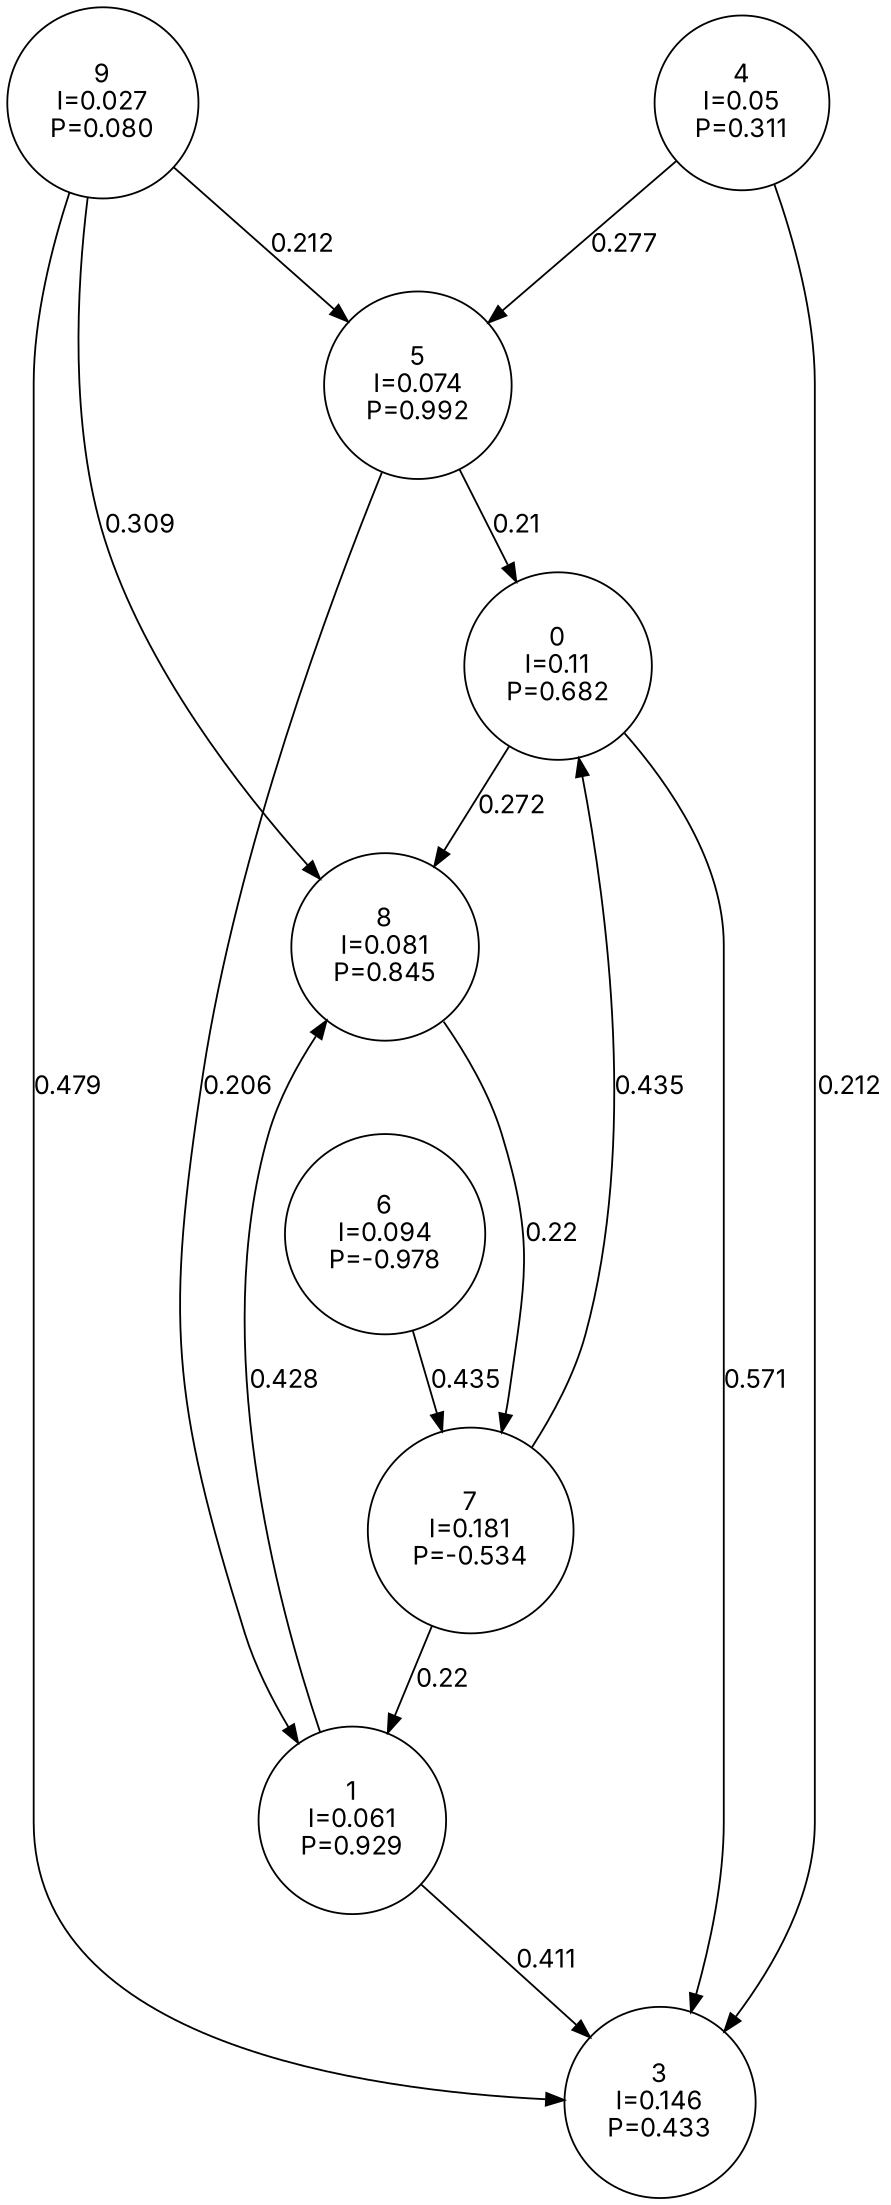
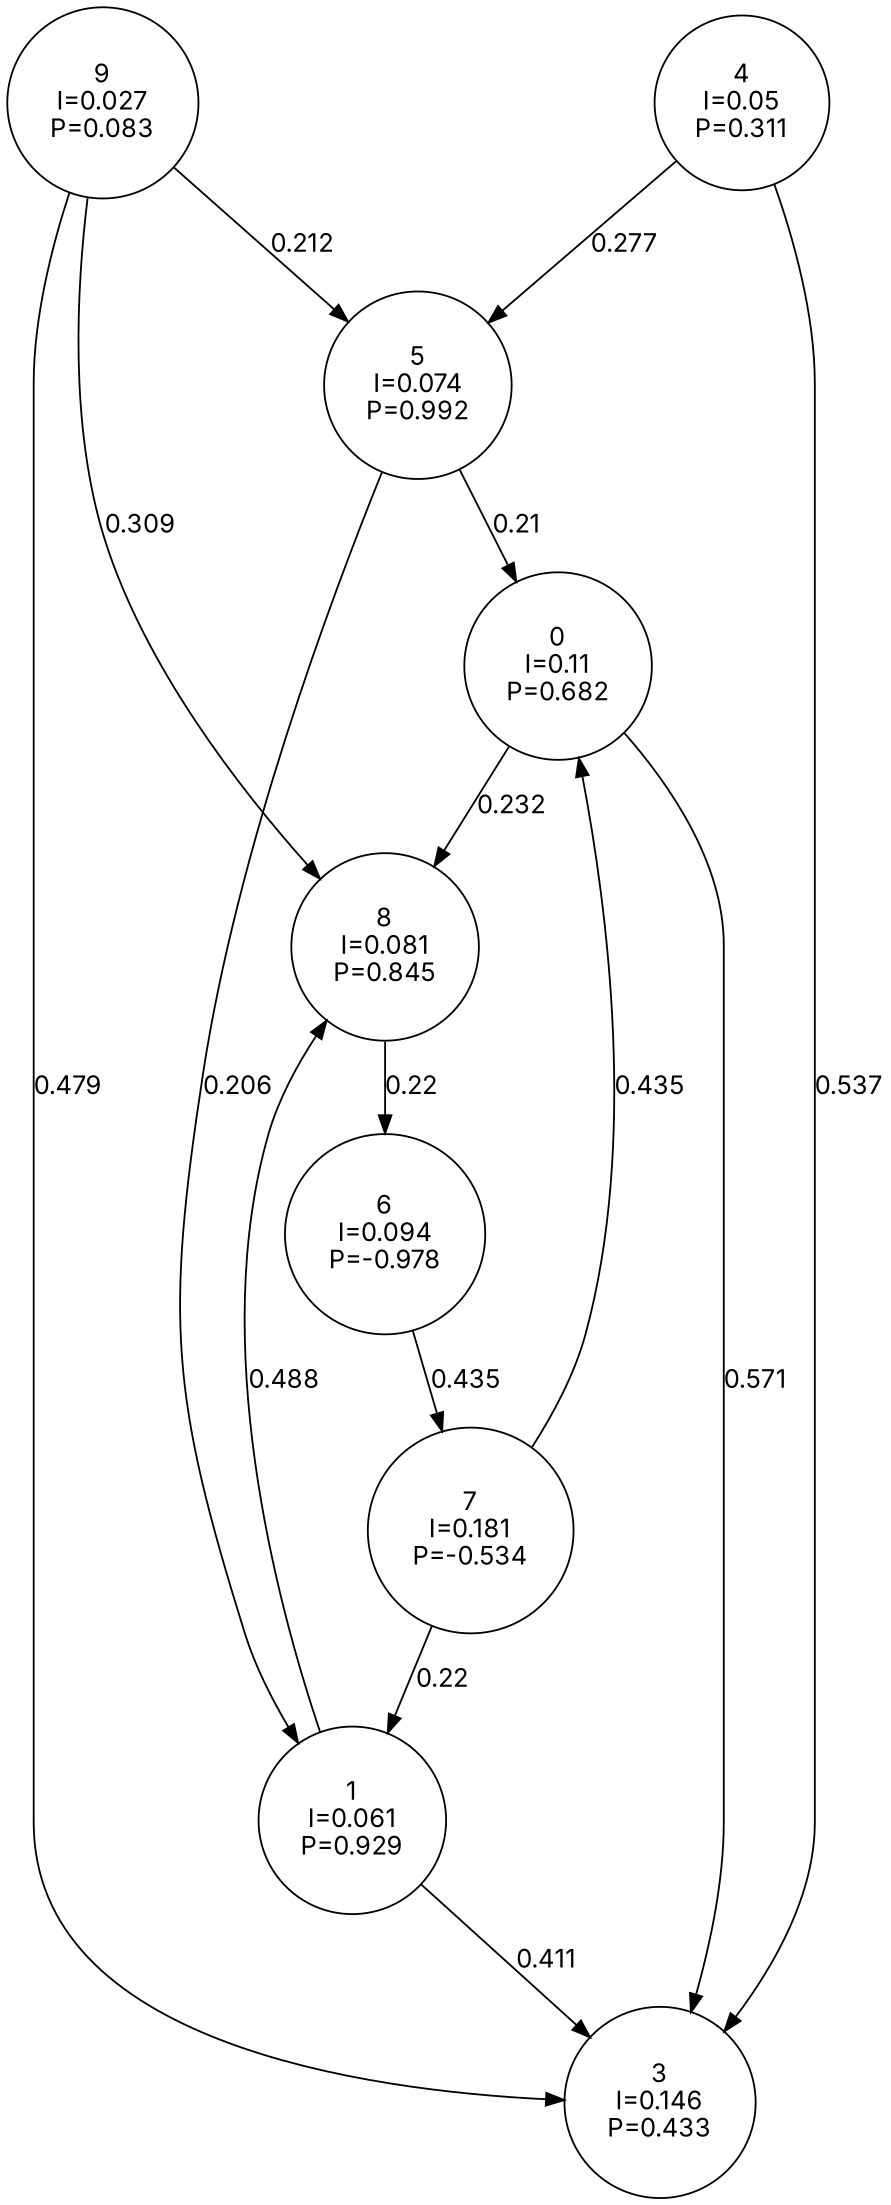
node "9 I=0.027 P=0.080": label "9 I=0.027 P=0.080" -> "9 I=0.027 P=0.083"
edge "0 I=0.11 P=0.682" -> "8 I=0.081 P=0.845": label "0.272" -> "0.232"
edge "4 I=0.05 P=0.311" -> "3 I=0.146 P=0.433": label "0.212" -> "0.537"
edge "8 I=0.081 P=0.845" -> "7 I=0.181 P=-0.534": now "8 I=0.081 P=0.845" -> "6 I=0.094 P=-0.978"
edge "1 I=0.061 P=0.929" -> "8 I=0.081 P=0.845": label "0.428" -> "0.488"
